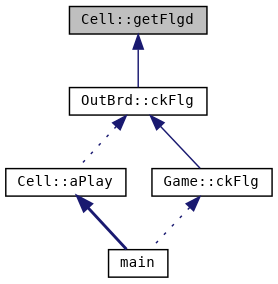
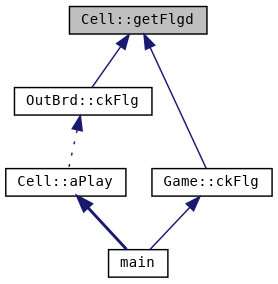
edge "Game::ckFlg" -> "OutBrd::ckFlg": now "Game::ckFlg" -> "Cell::getFlgd"
edge "main" -> "Game::ckFlg": style dotted -> solid
